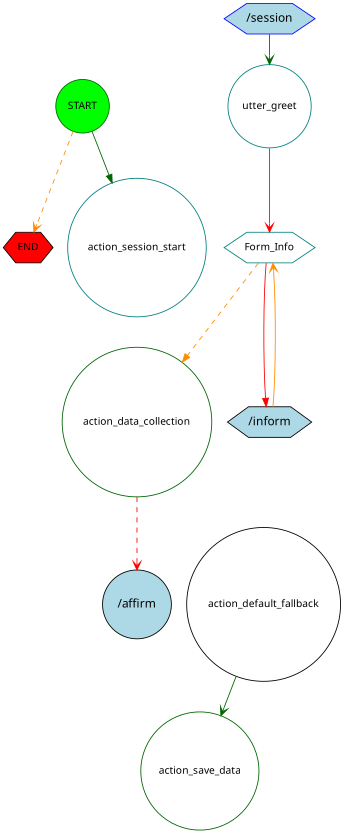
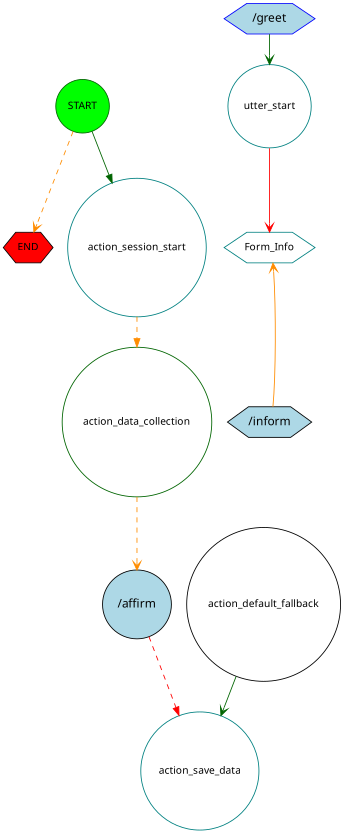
node "/session": label "/session" -> "/greet"
node "utter_greet": label "utter_greet" -> "utter_start"
edge "Form_Info" -> "action_data_collection": now "action_session_start" -> "action_data_collection"
edge "Form_Info" -> "/inform": removed
edge "action_data_collection" -> "/affirm": color red -> darkorange
edge "/affirm" -> "action_save_data": added
node "action_save_data": color darkgreen -> teal
